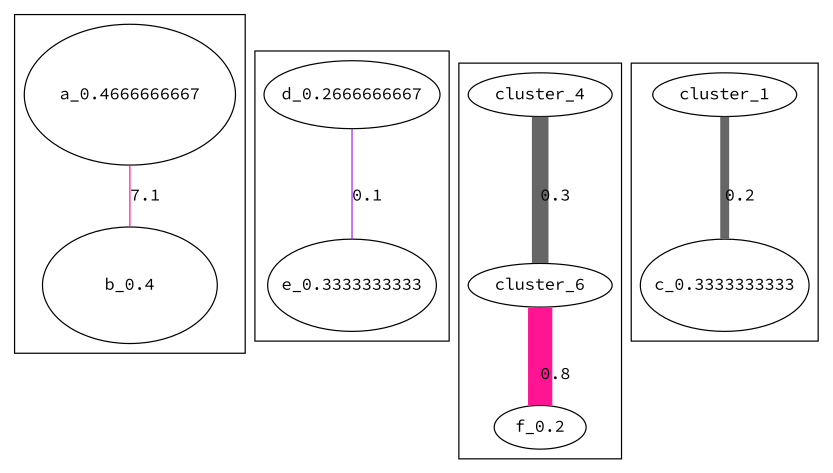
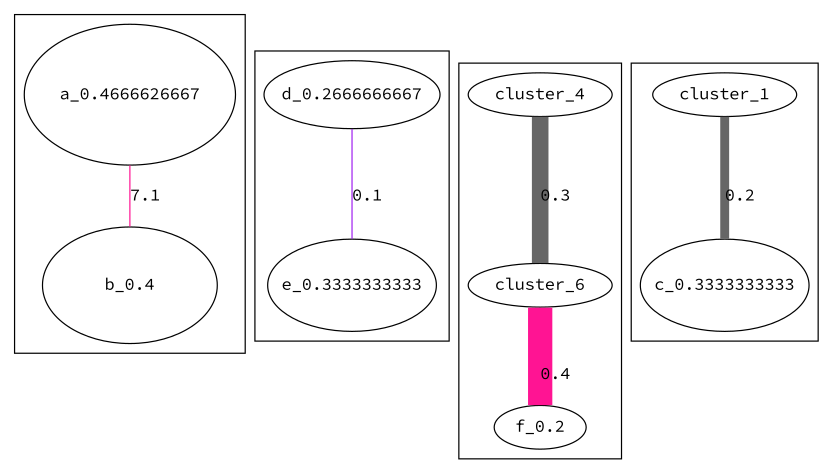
node "a_0.4666666667": label "a_0.4666666667" -> "a_0.4666626667"
edge "cluster_6" -- "f_0.2": label "0.8" -> "0.4"
